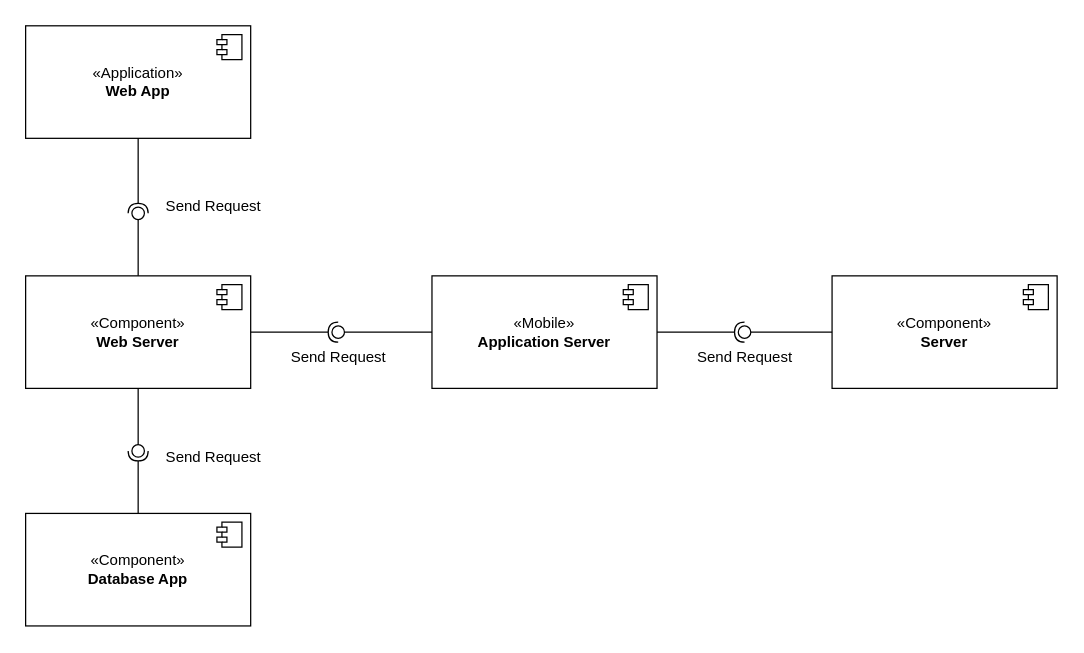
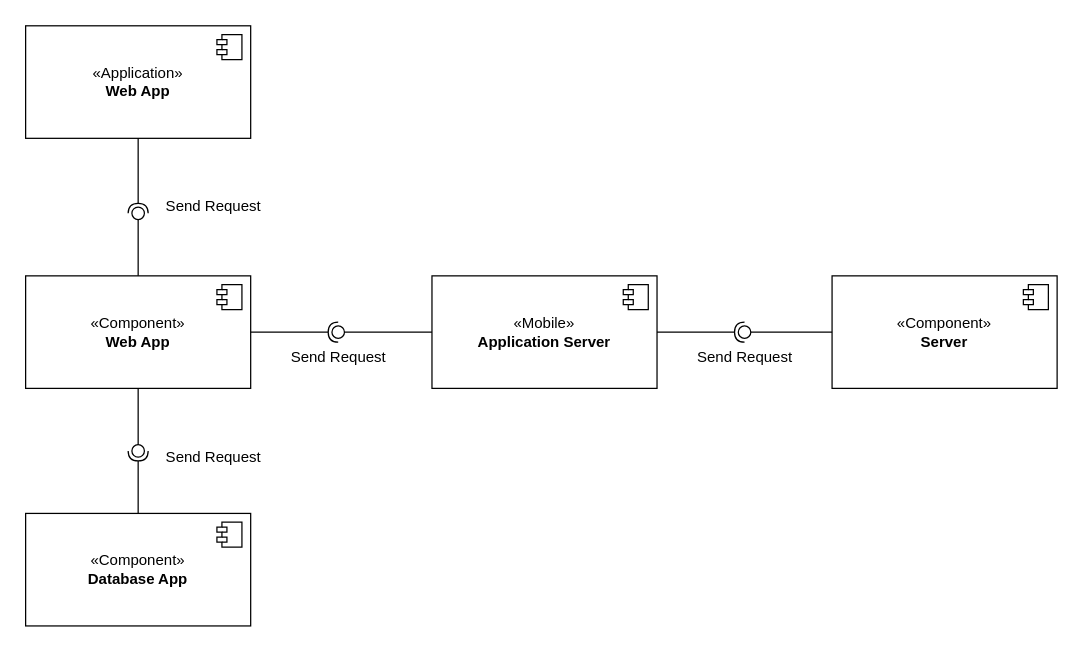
node "«Component» Web Server": label "«Component» Web Server" -> "«Component» Web App"
